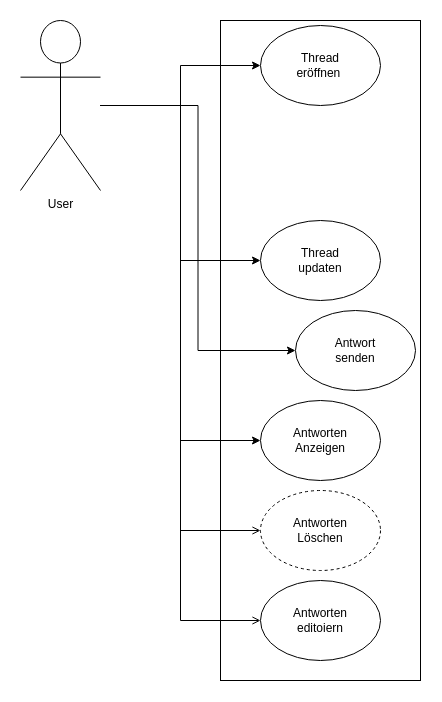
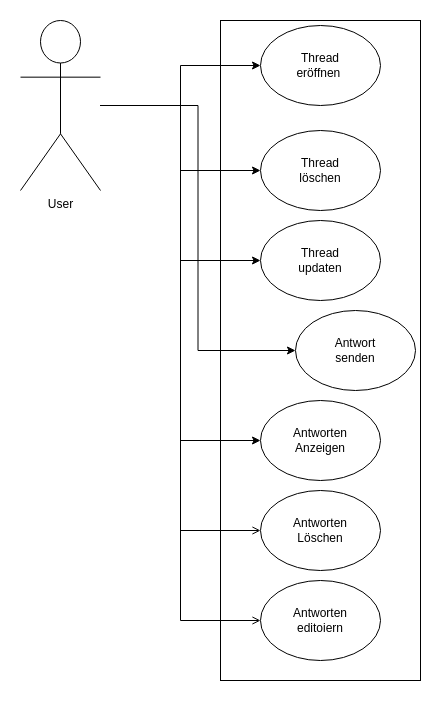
edge "User" -> "Thread löschen": added
node "Thread löschen": added
node "Antworten Löschen": style dashed -> solid
